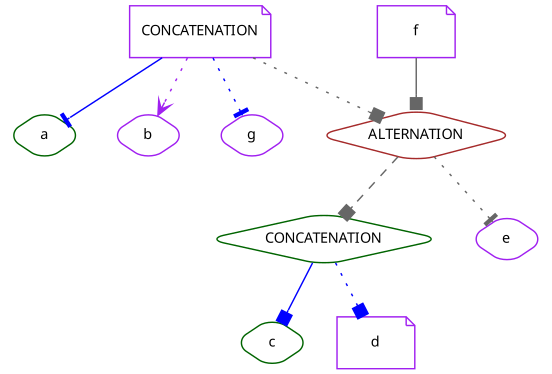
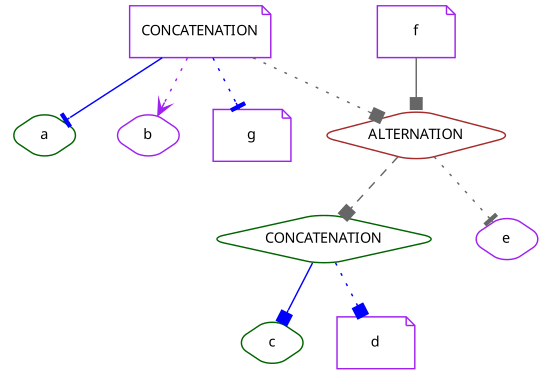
node "g": shape diamond -> note
